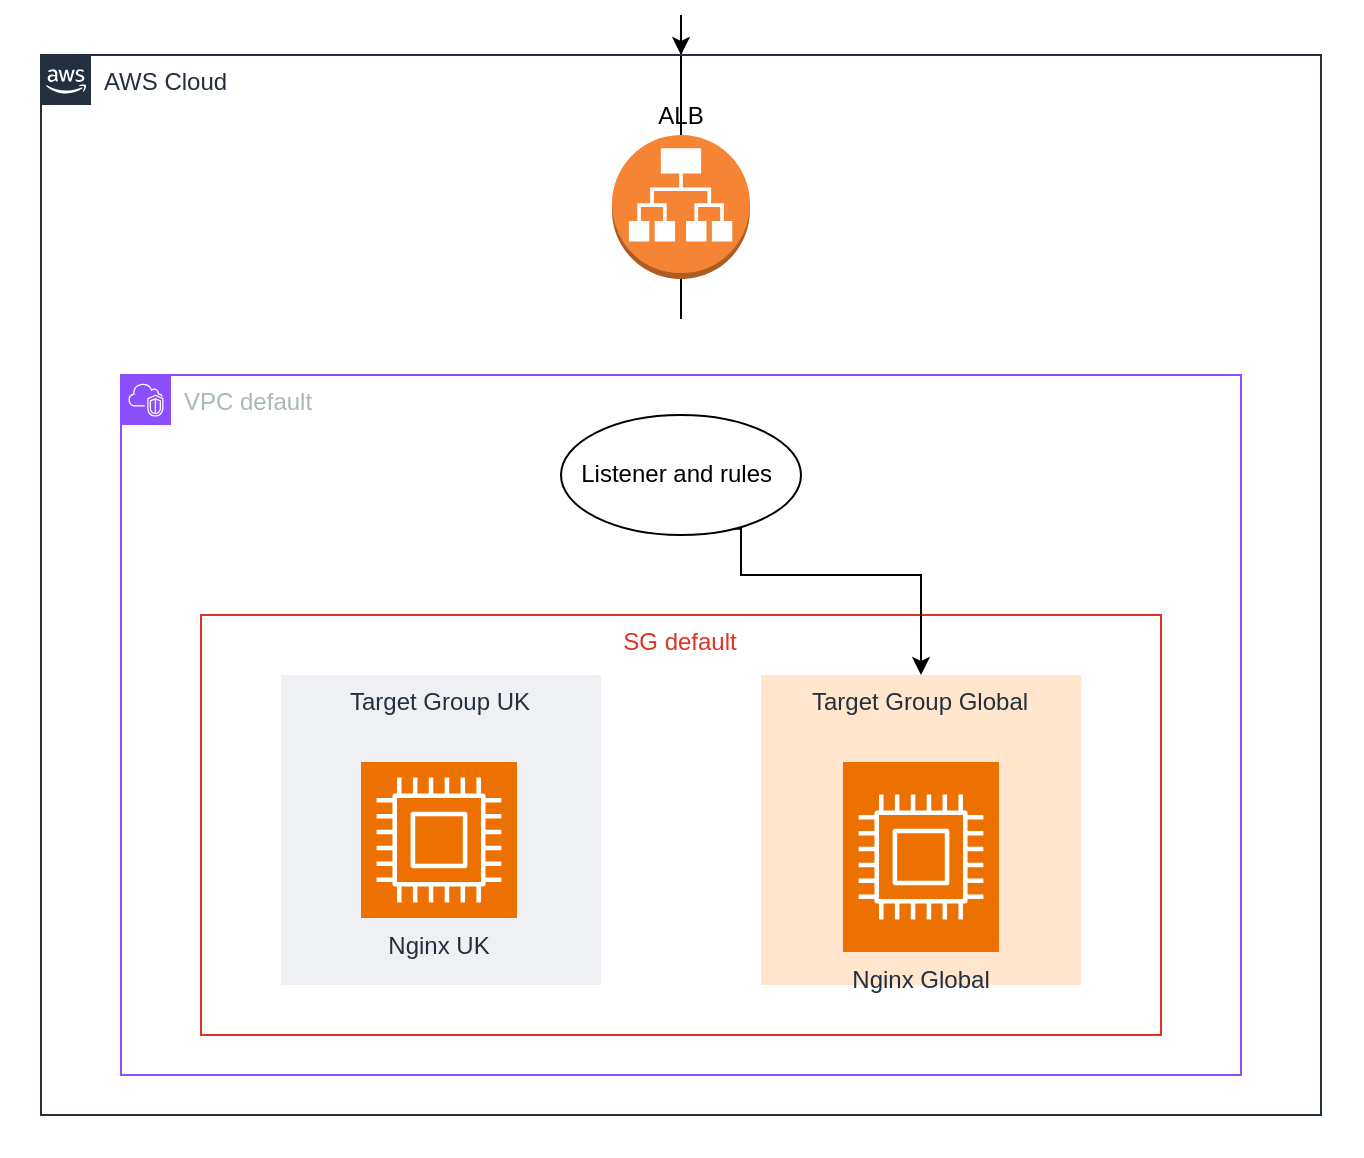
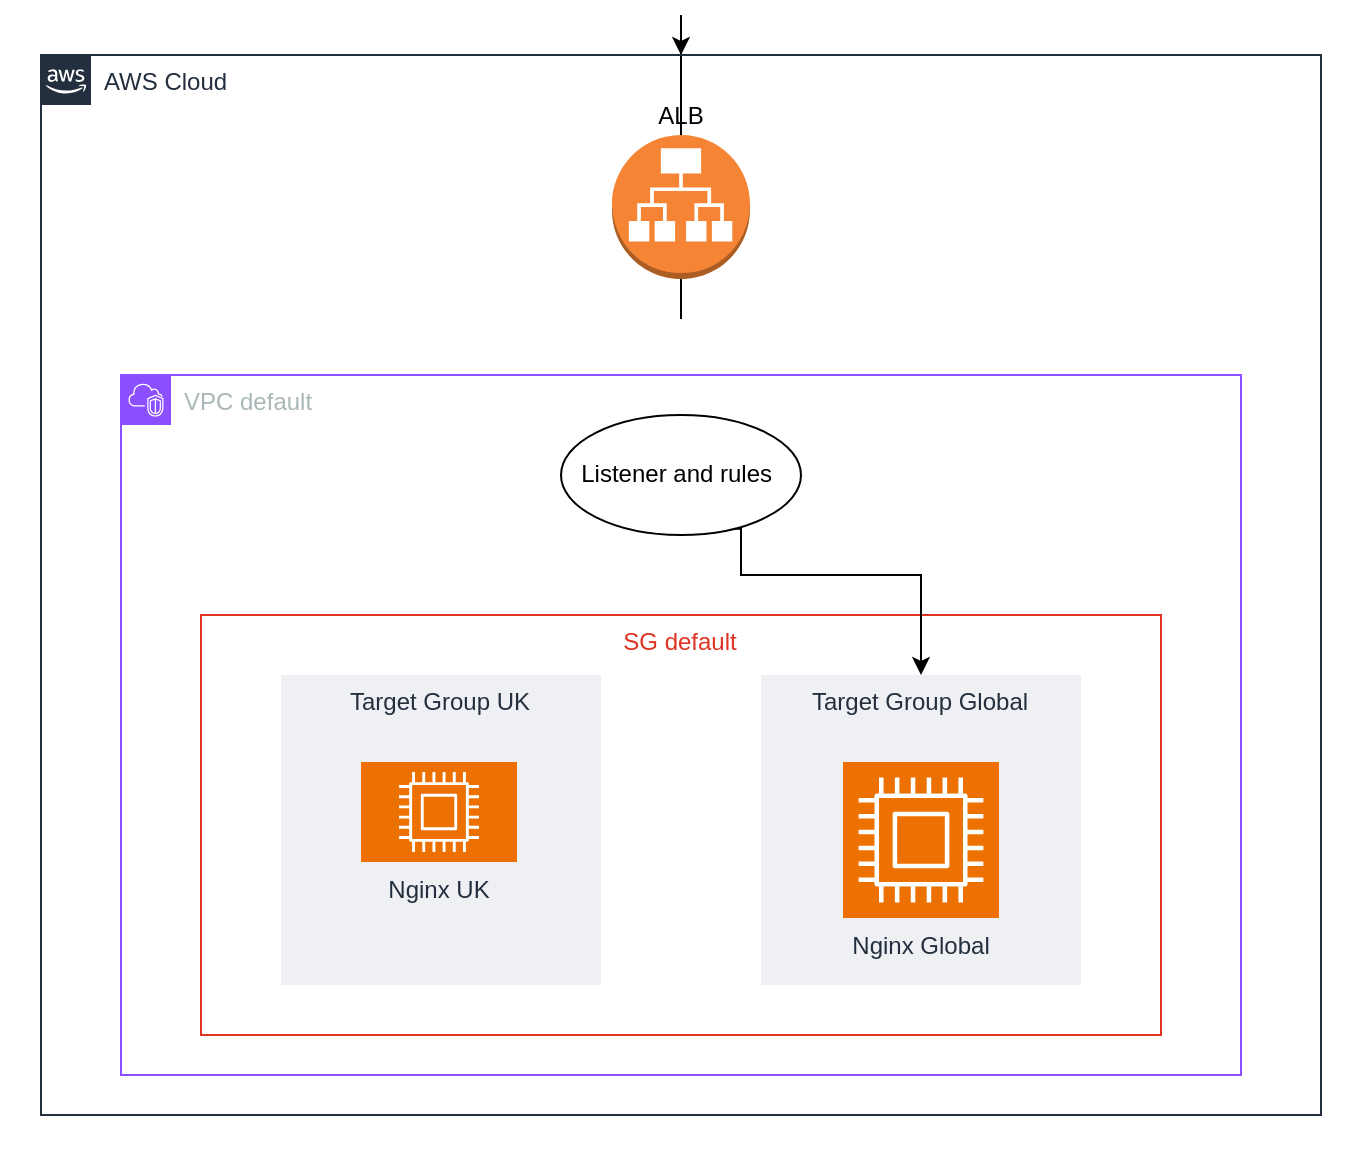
node "Target Group Global": fillcolor #ffe6cc -> #eff0f3
node "Nginx UK": size 156x156 -> 156x100
node "Nginx Global": size 156x190 -> 156x156
